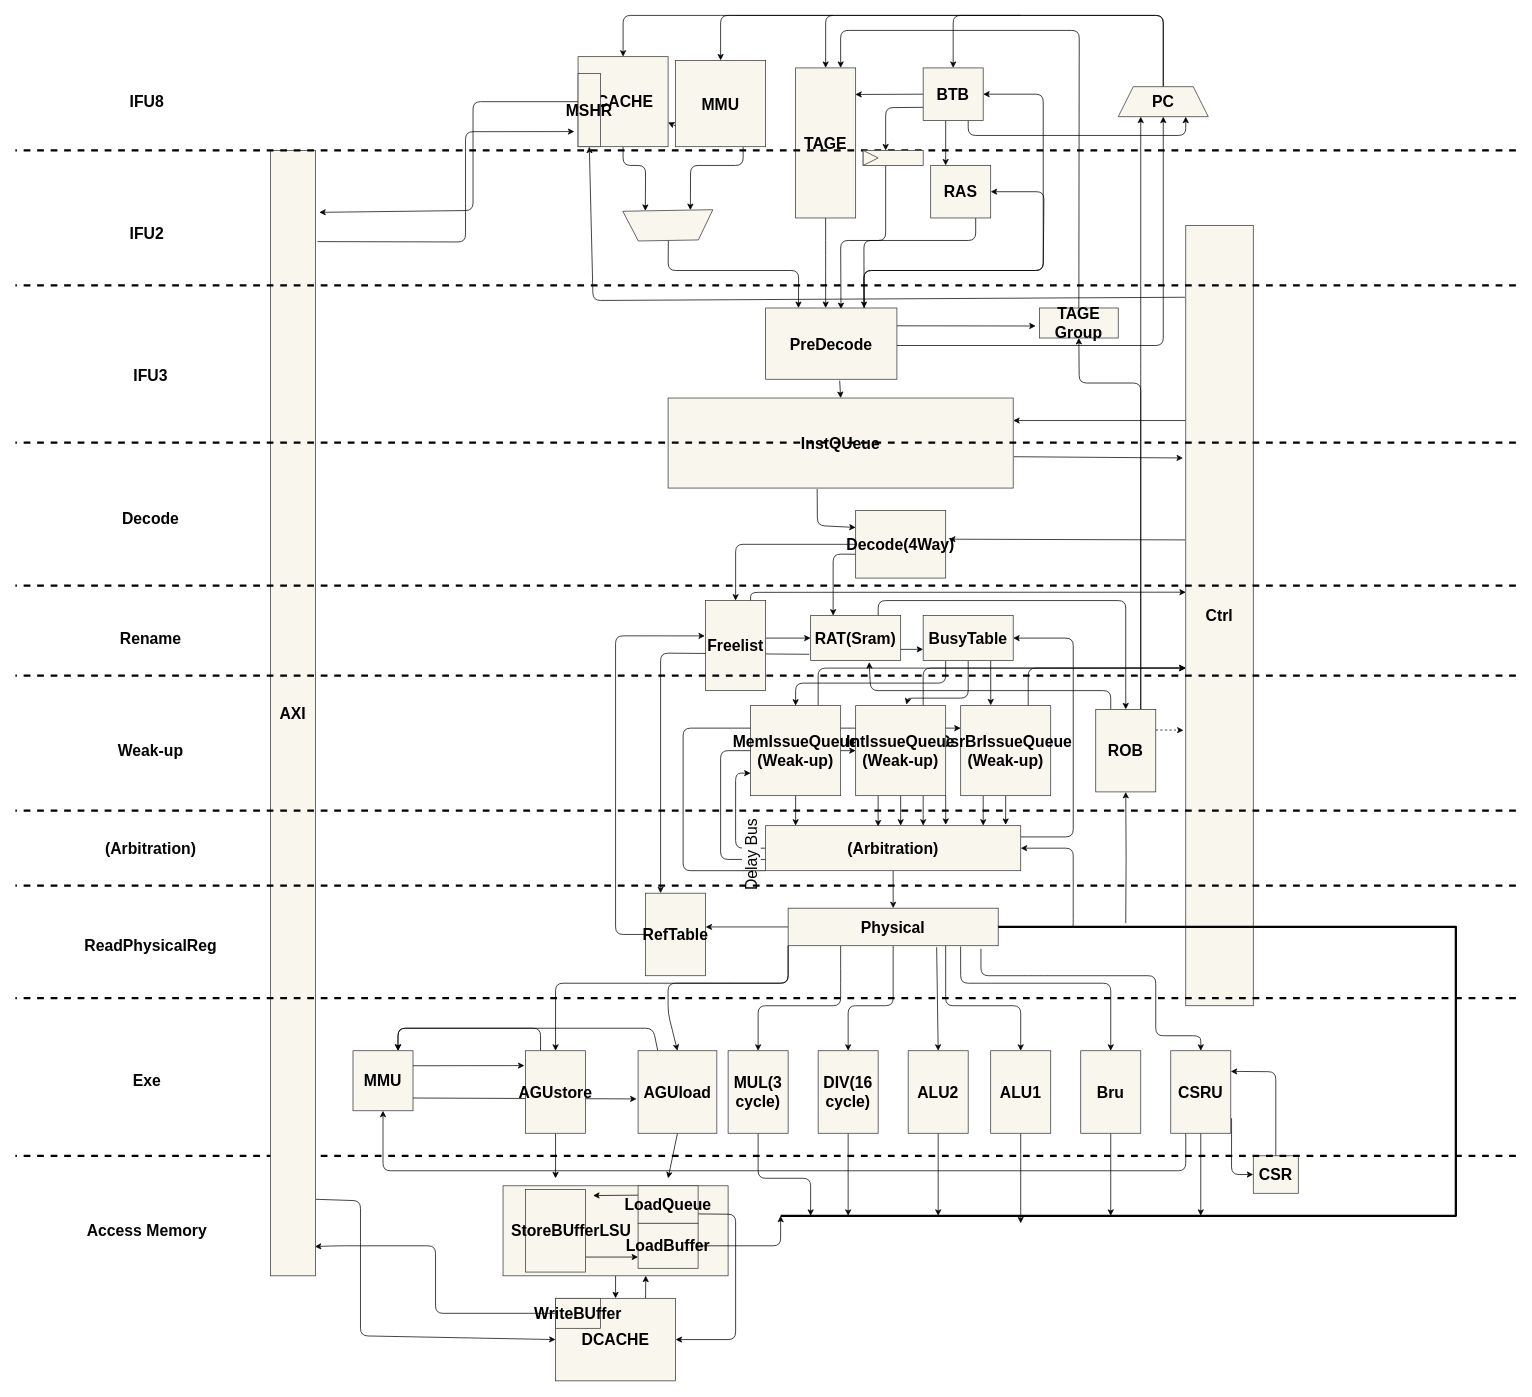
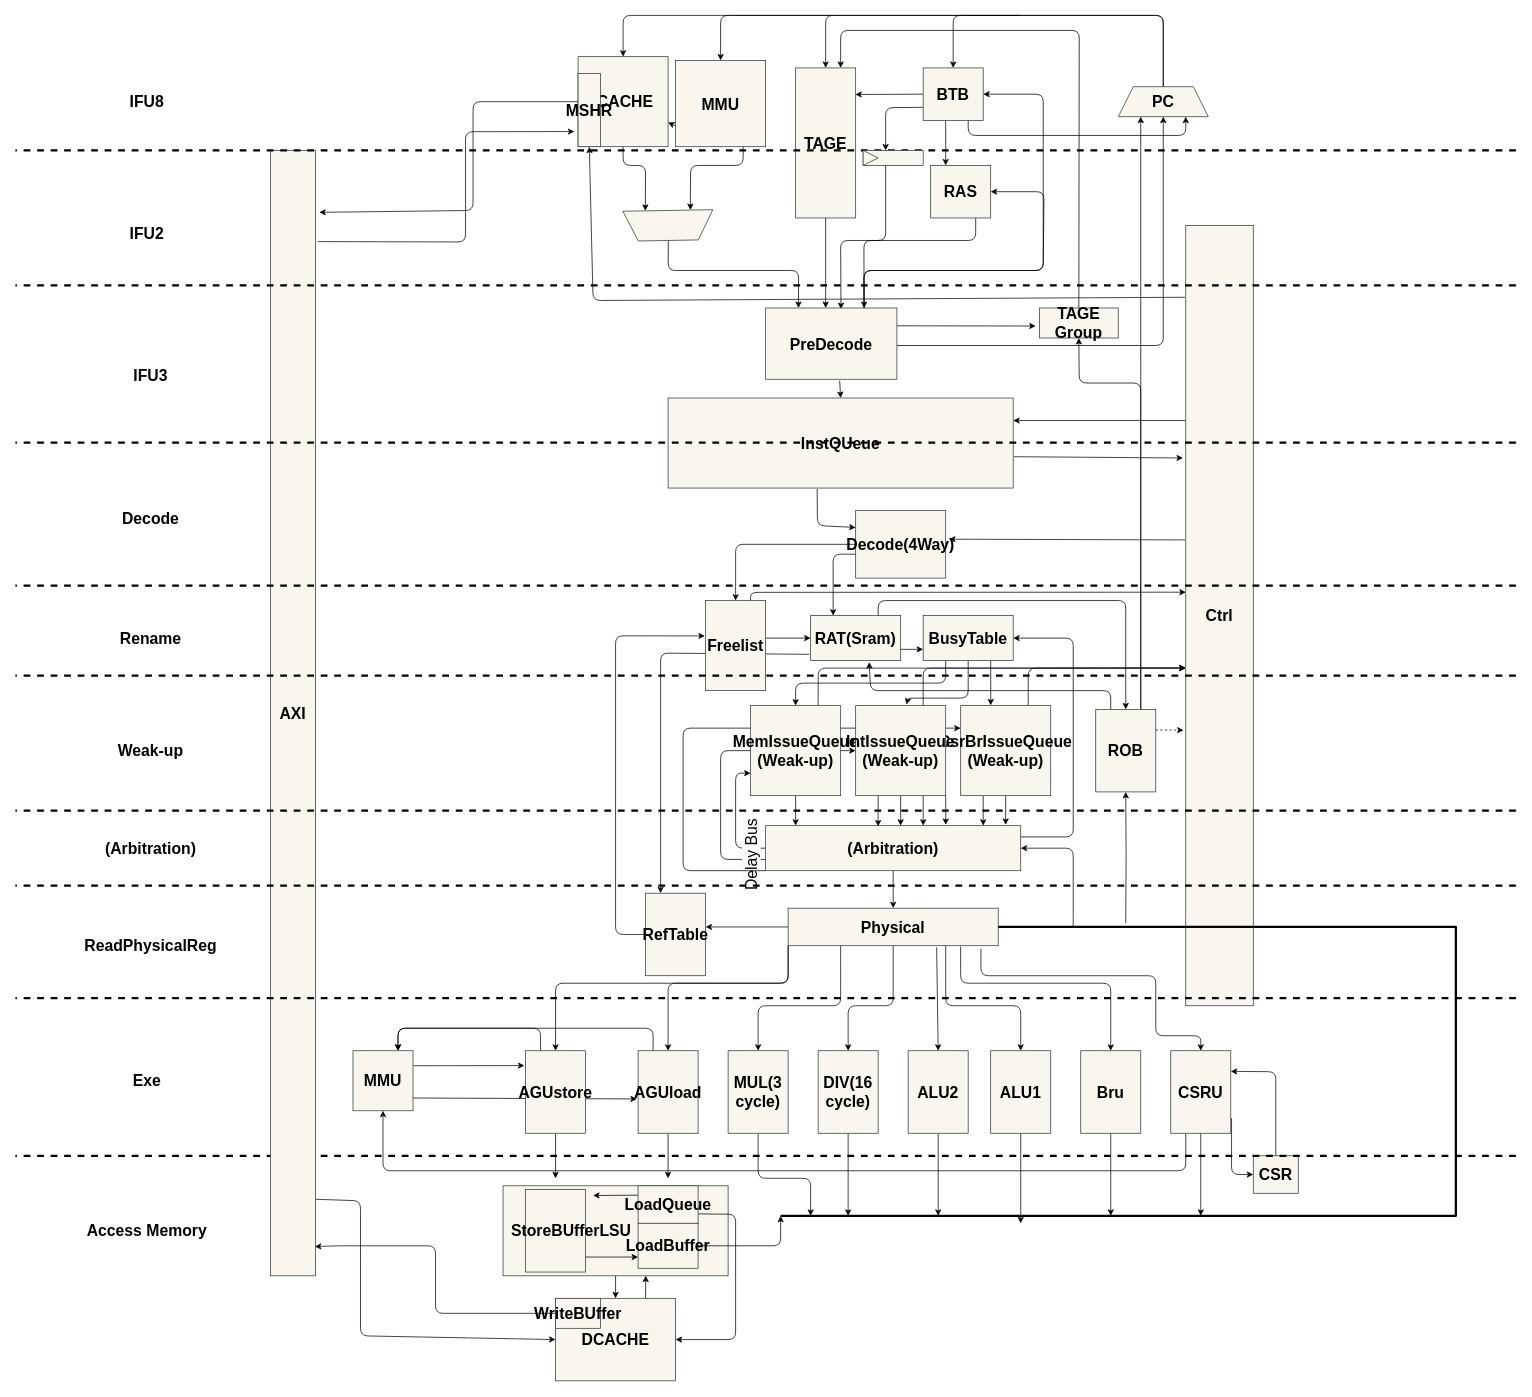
node "AGUload": size 79x83 -> 60x83
